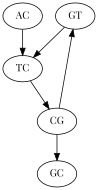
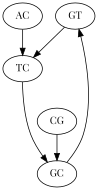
edge "CG" -> "GT": now "GC" -> "GT"
edge "TC" -> "CG": now "TC" -> "GC"
